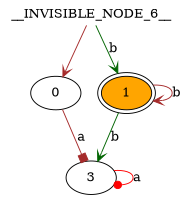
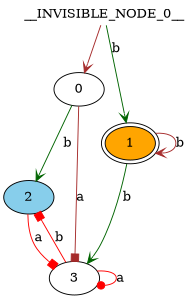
node "__INVISIBLE_NODE_6__": label "__INVISIBLE_NODE_6__" -> "__INVISIBLE_NODE_0__"
node "2": added
